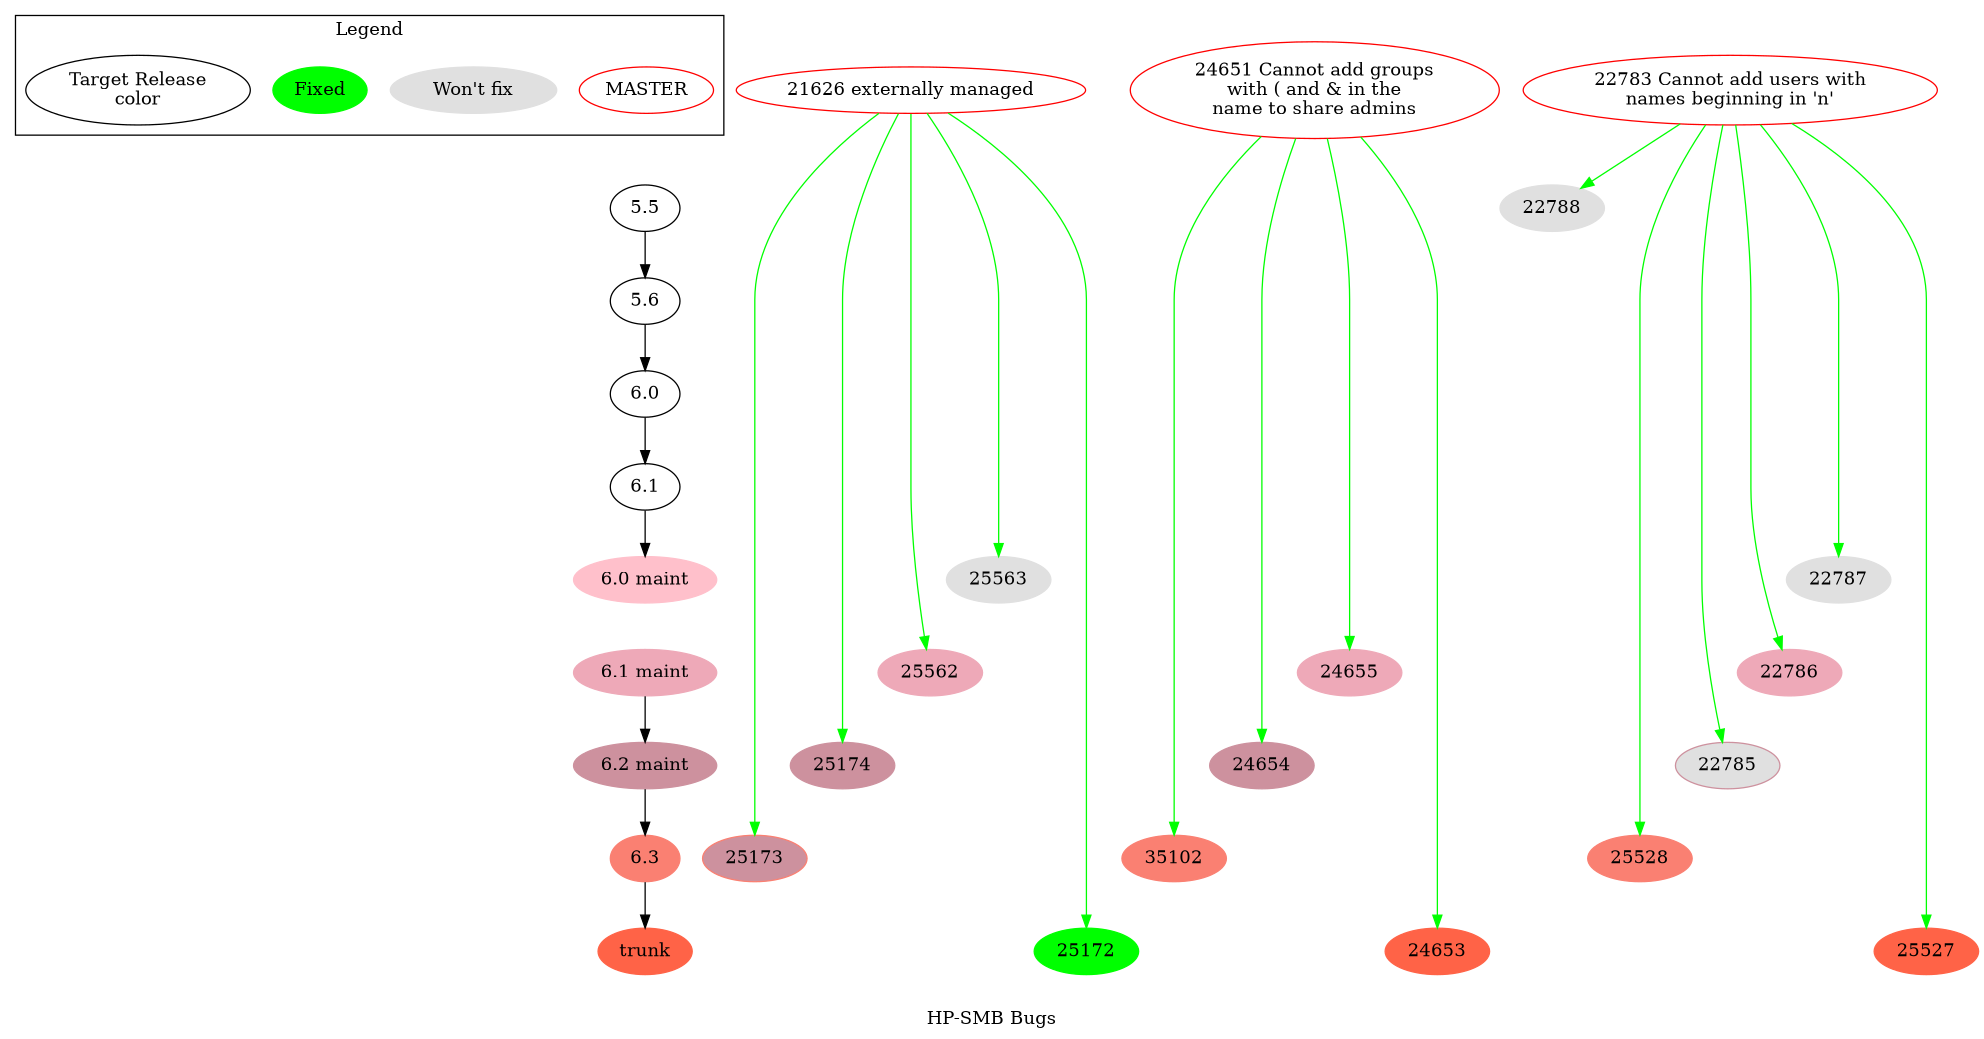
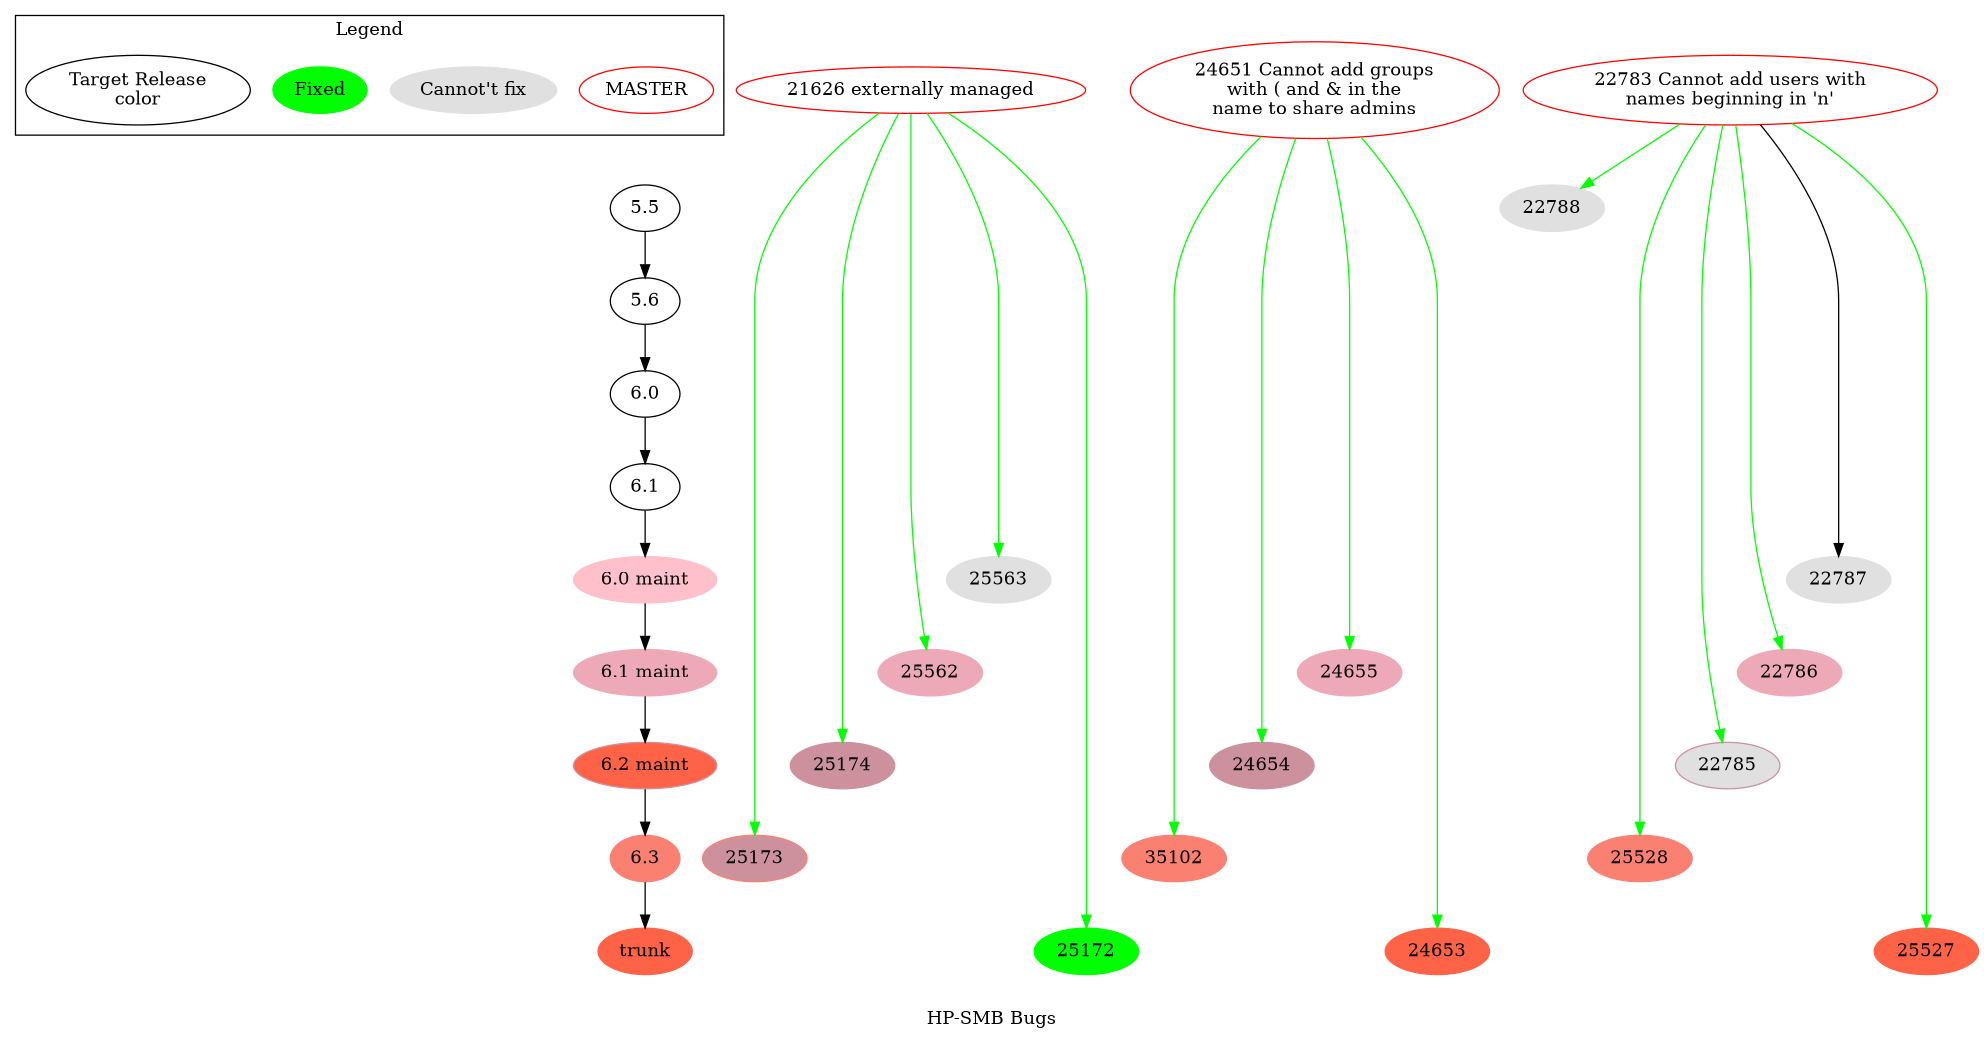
node "Won't fix": label "Won't fix" -> "Cannot't fix"
edge "22783 Cannot add users with names beginning in 'n'" -> "22787": color green -> black
edge "6.0 maint" -> "6.1 maint": added
node "6.2 maint": fillcolor pink3 -> tomato
